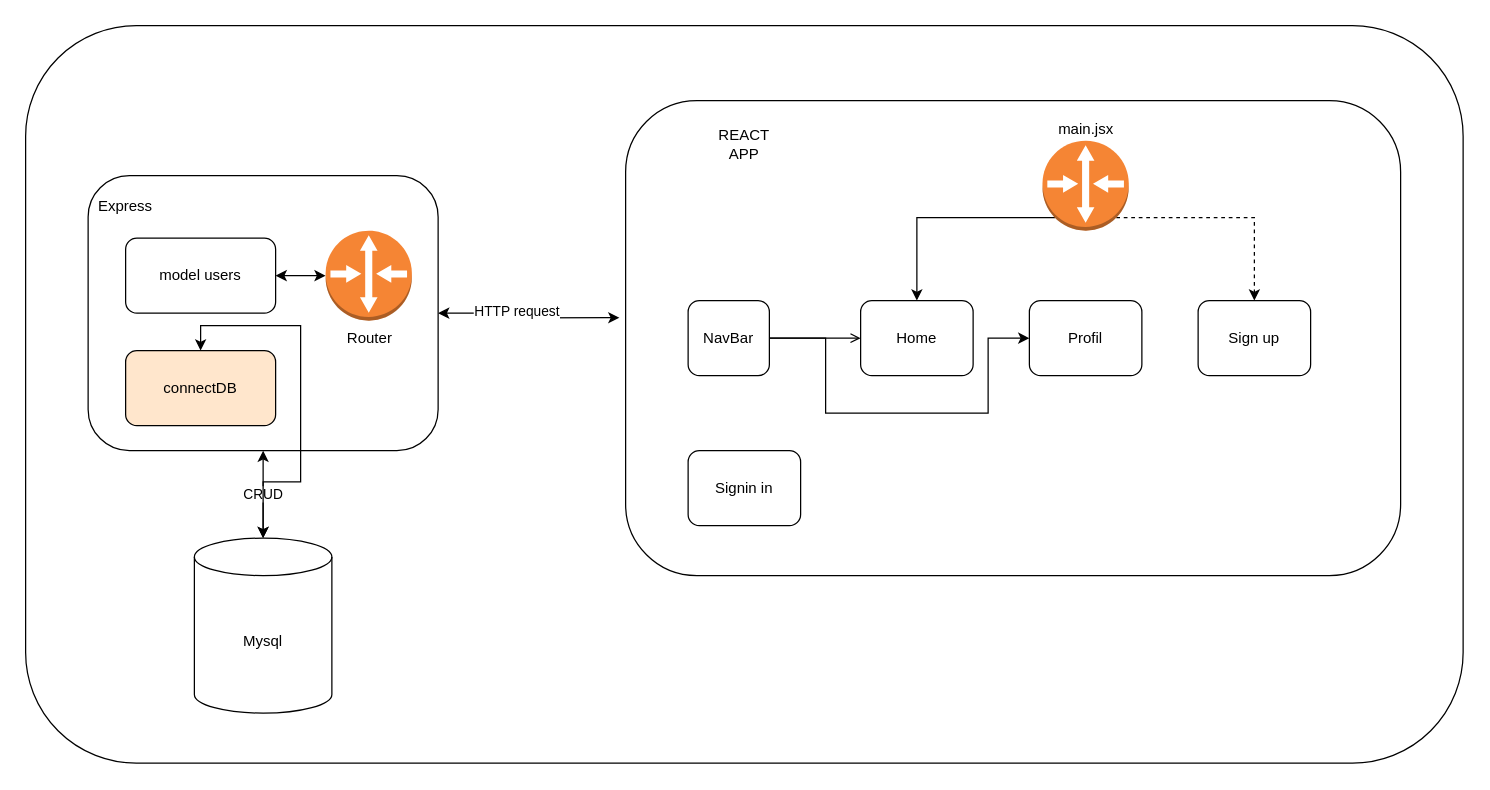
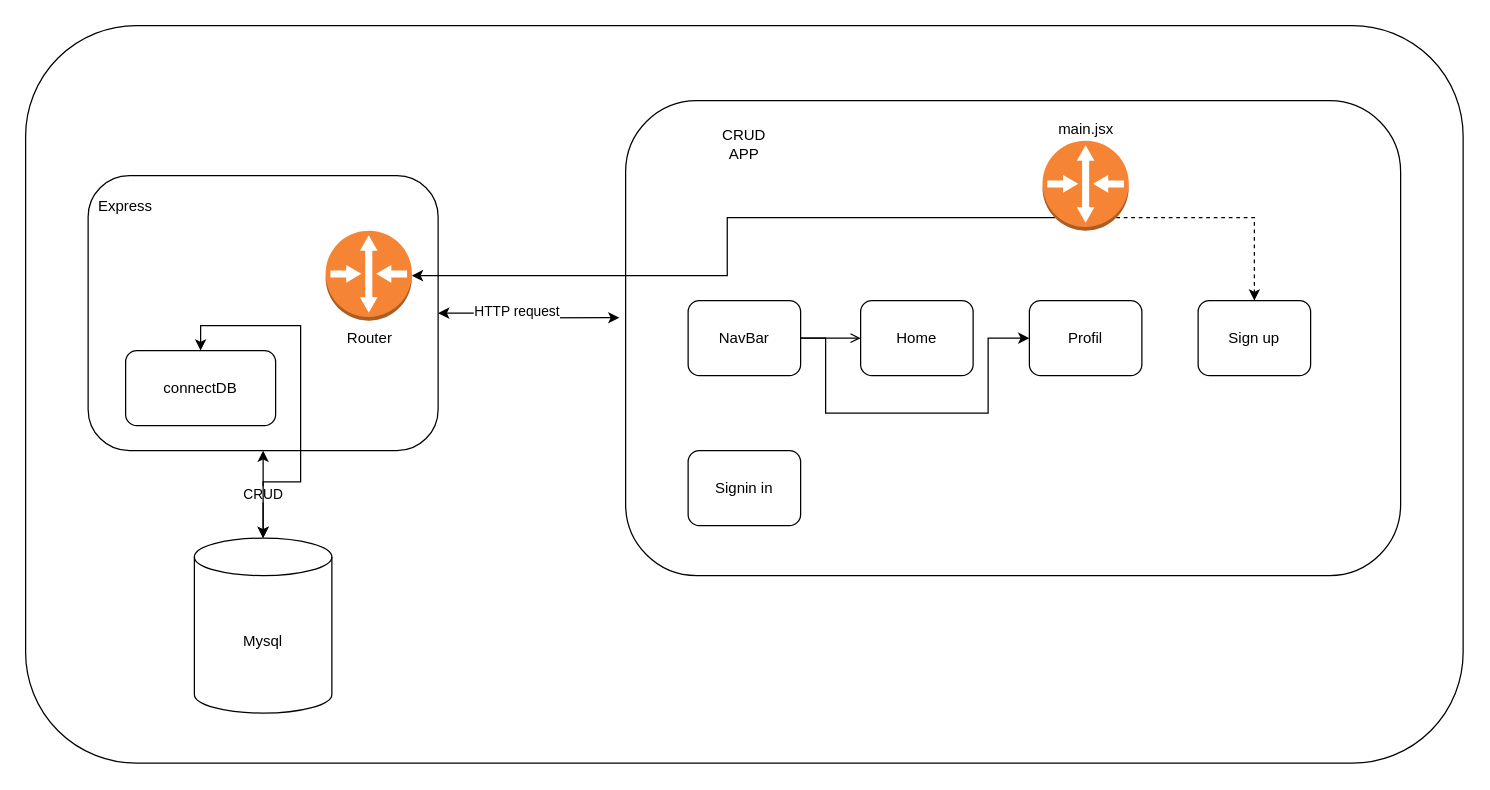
node "REACT APP": label "REACT APP" -> "CRUD APP"
edge "main.jsx" -> "Home": now "main.jsx" -> "Router"
node "model users": removed
edge "model users" -- "Router": removed
node "NavBar": size 81x75 -> 113x75
node "connectDB": fillcolor #ffe6cc -> #ffffff
